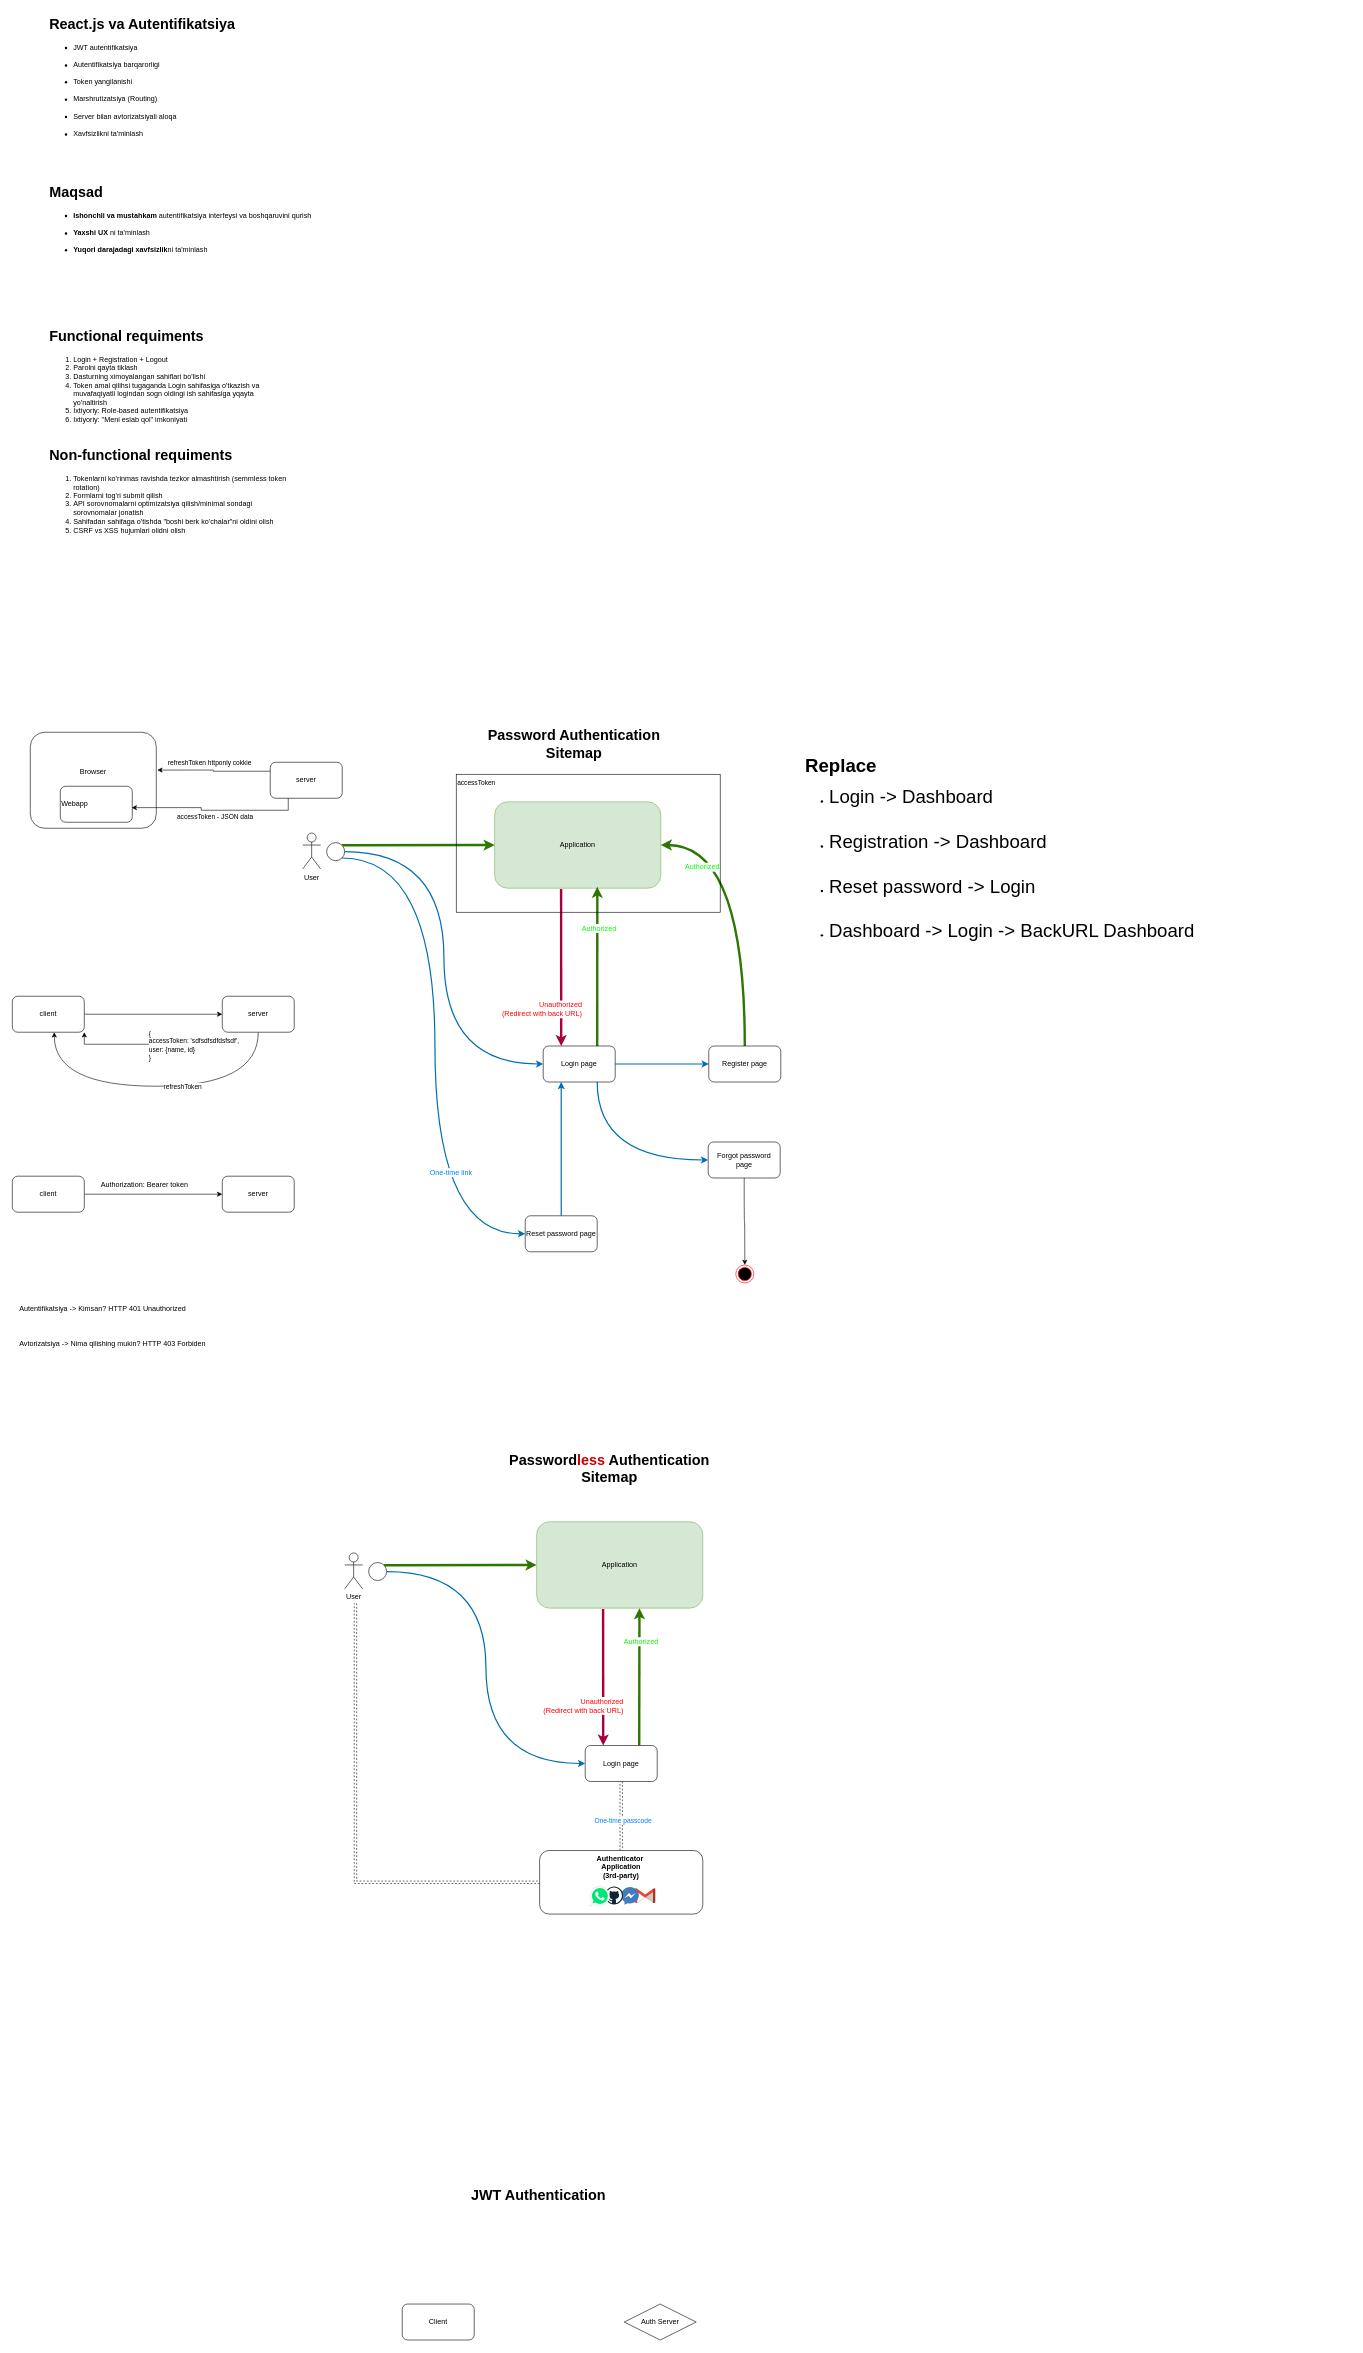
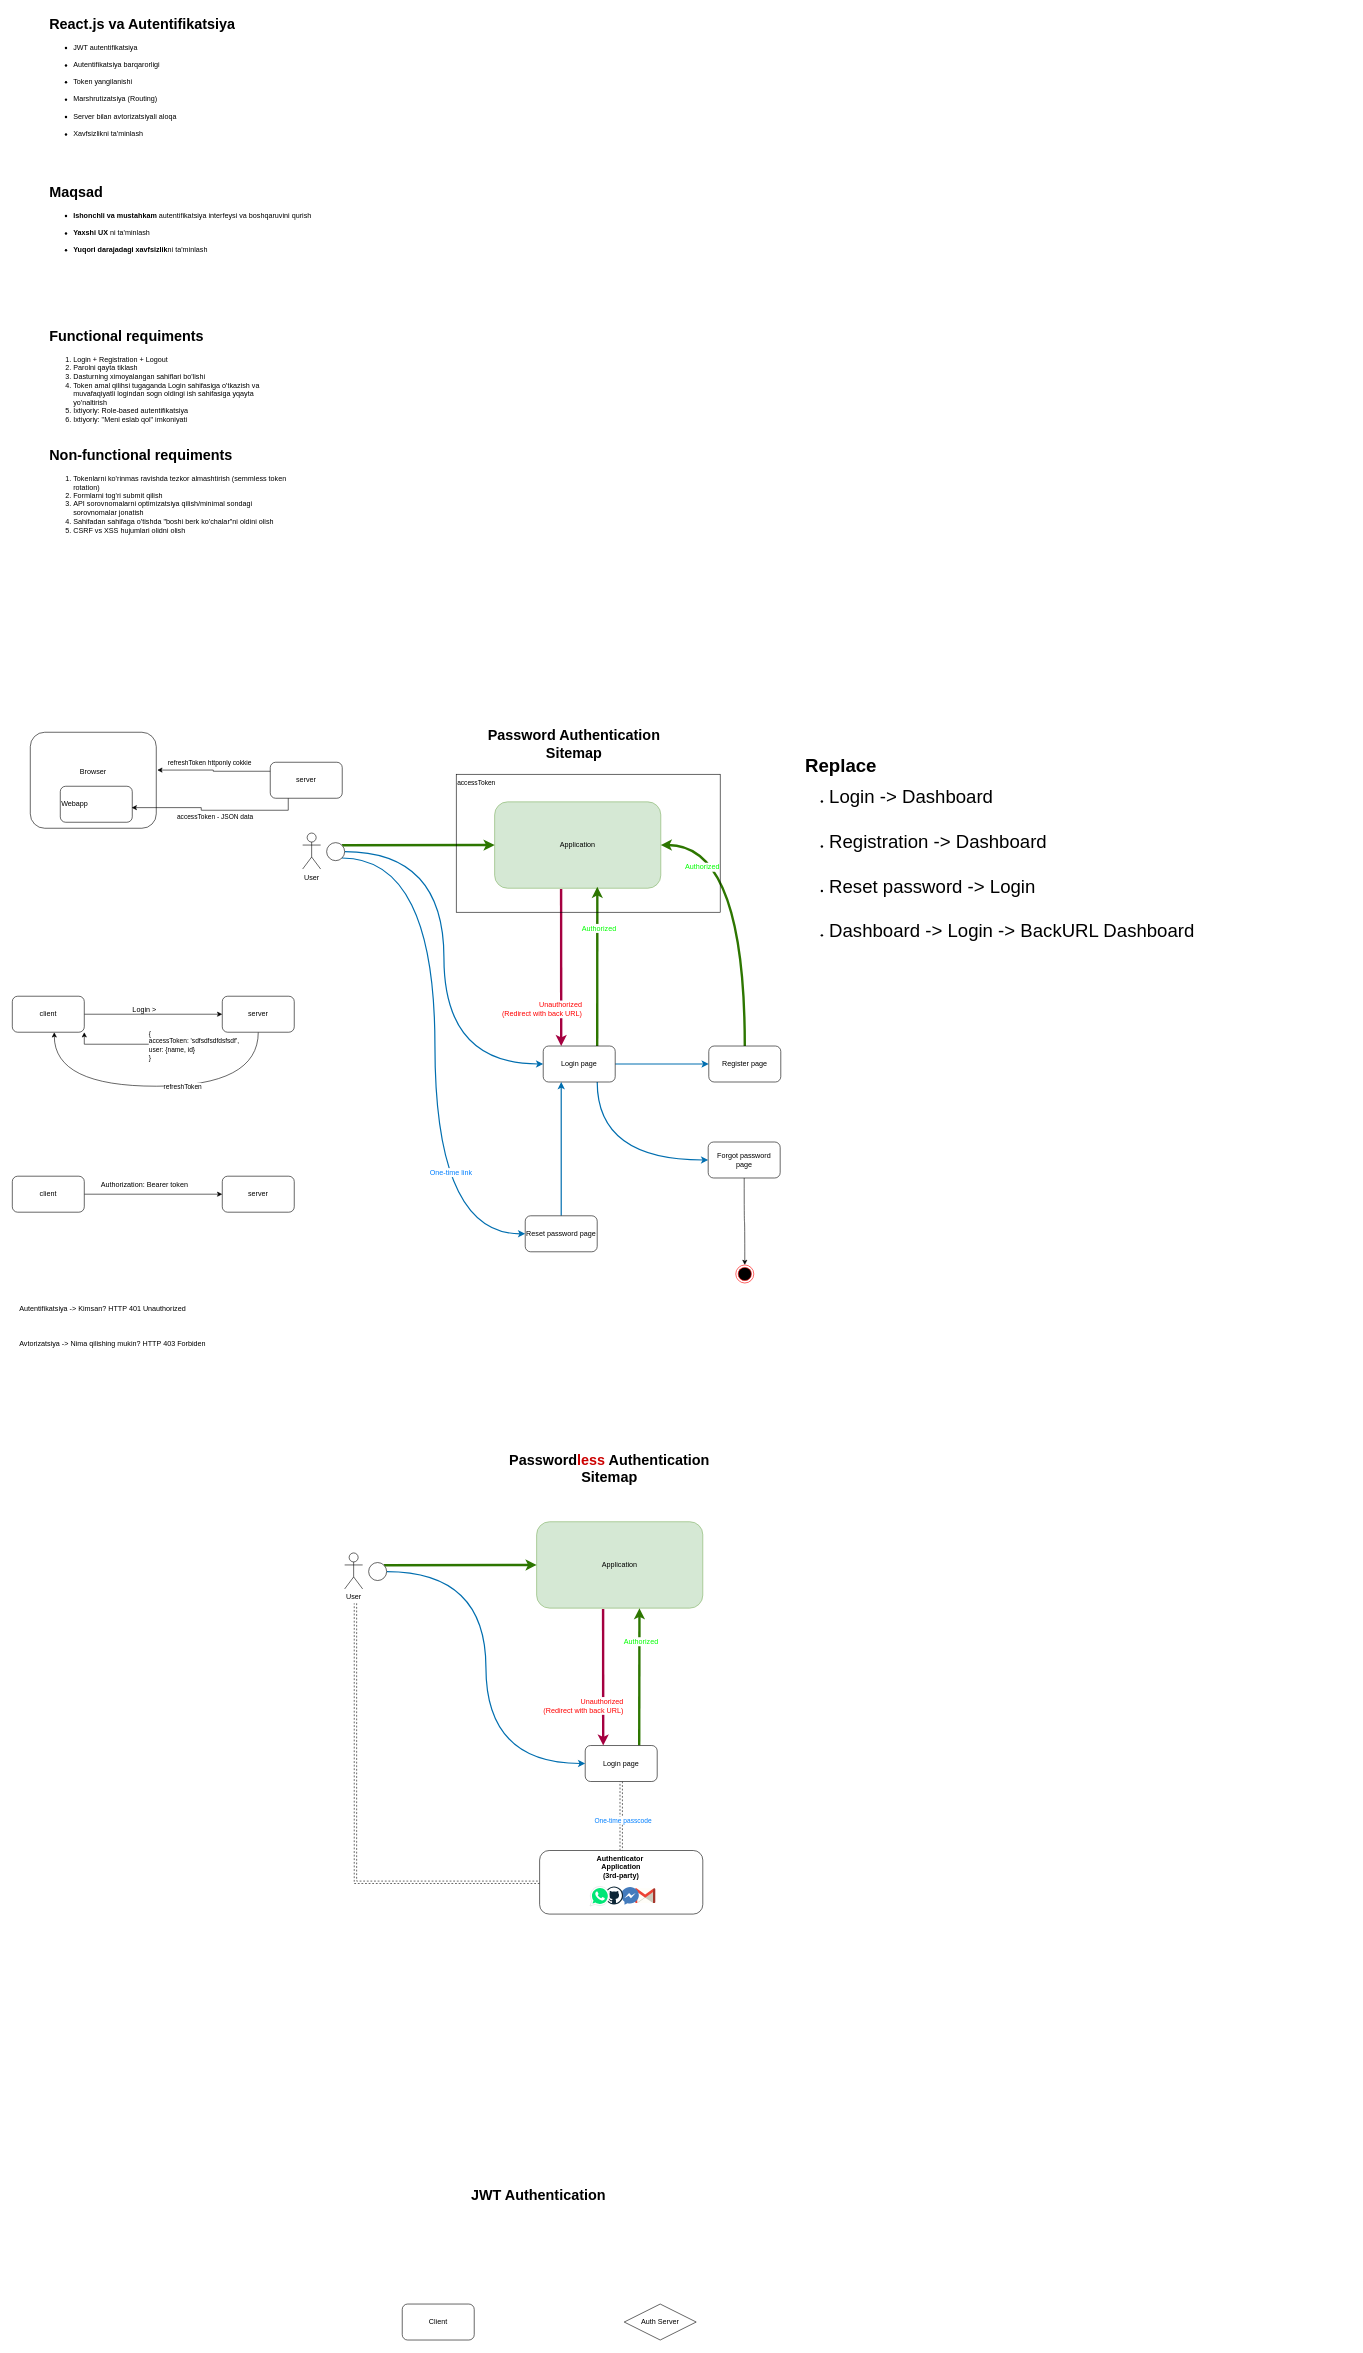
node "Login >": added
